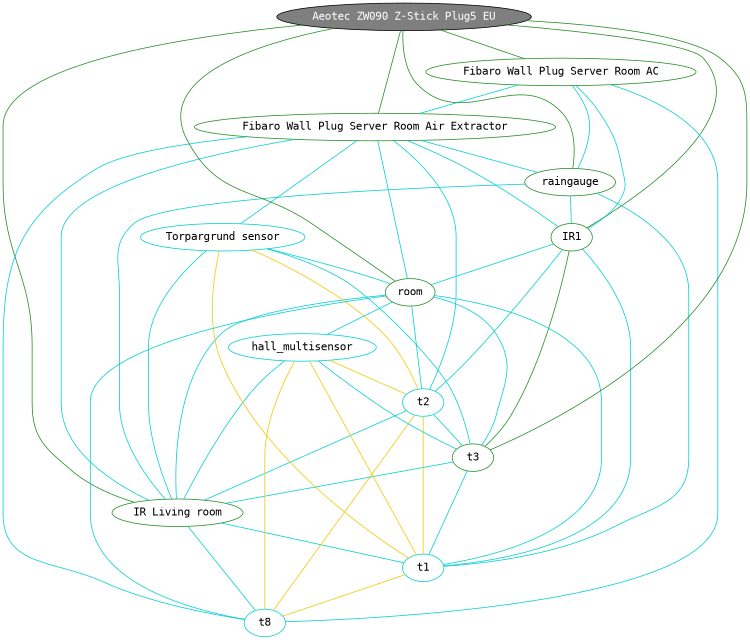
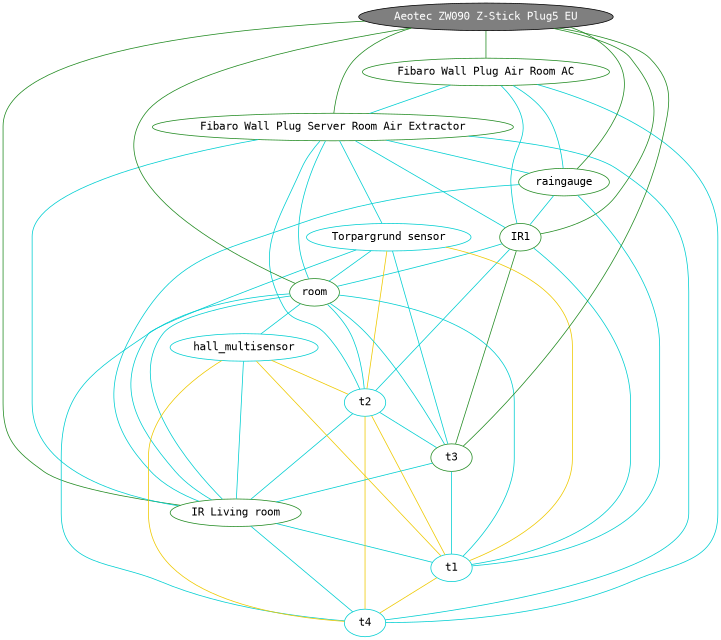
node "Fibaro Wall Plug Server Room AC": label "Fibaro Wall Plug Server Room AC" -> "Fibaro Wall Plug Air Room AC"
edge "hall_multisensor" -- "t3": removed
node "t8": label "t8" -> "t4"
